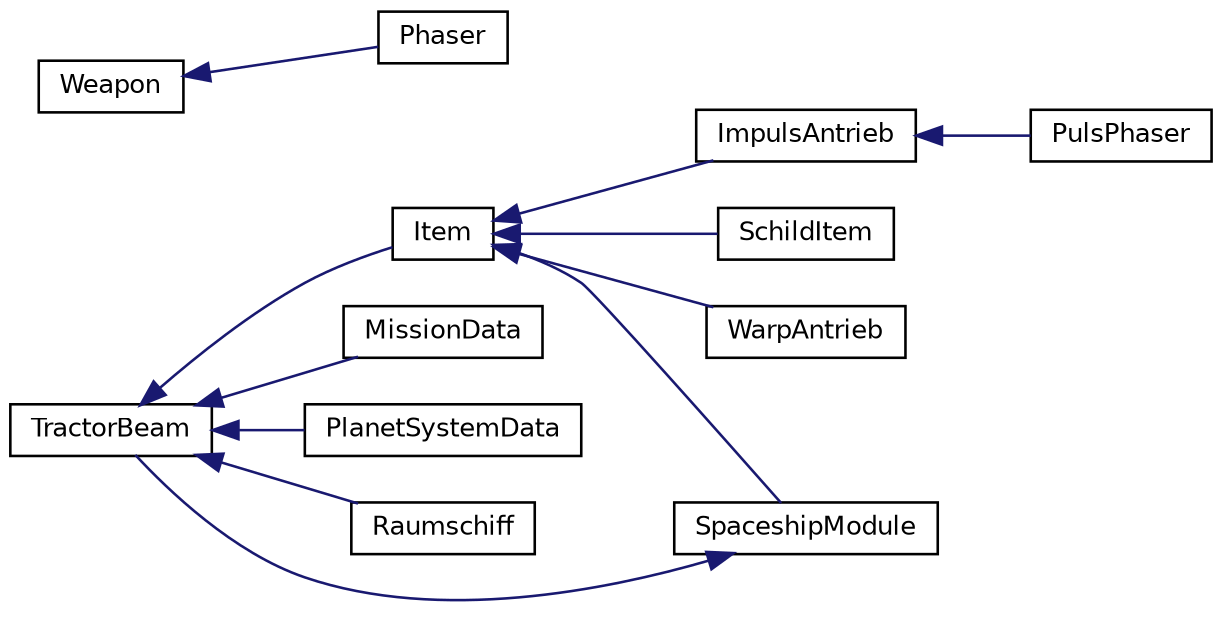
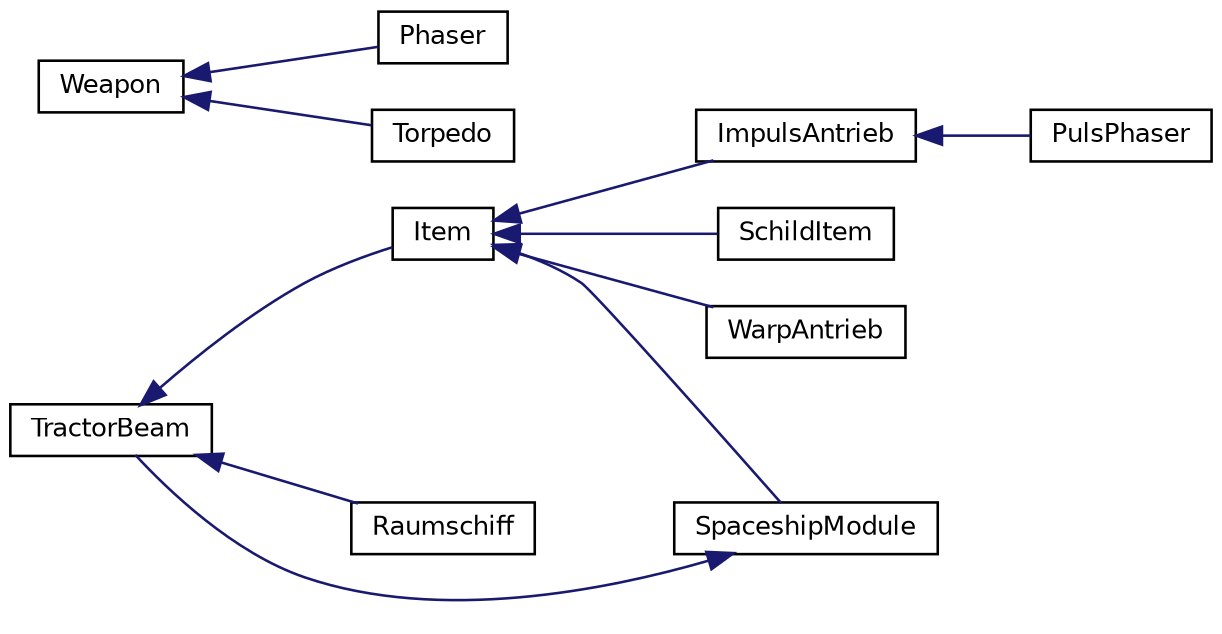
node "Torpedo": added
node "MissionData": removed
node "PlanetSystemData": removed
